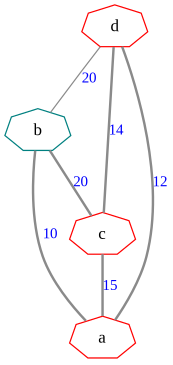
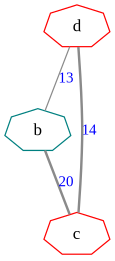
edge "d" -- "b": label "20" -> "13"
node "a": removed
